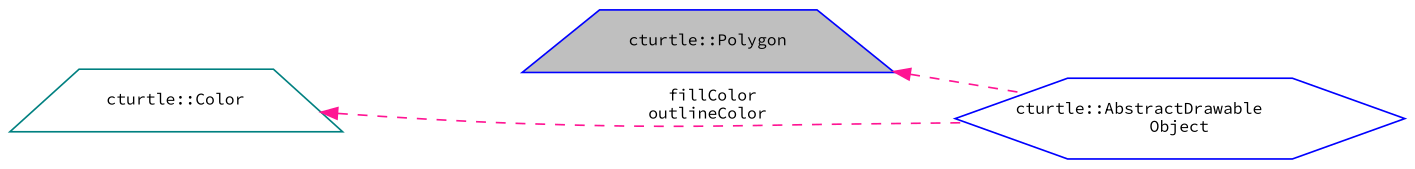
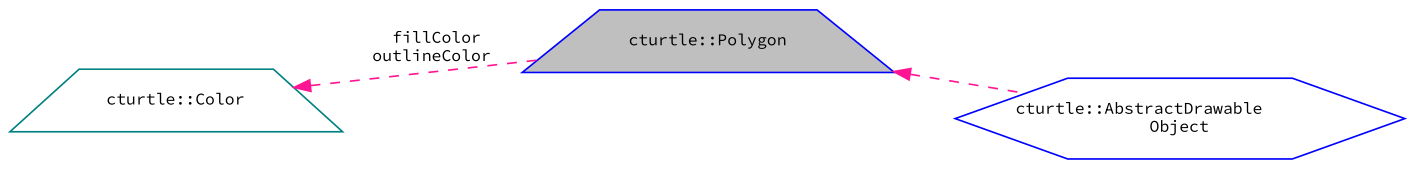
edge "cturtle::AbstractDrawable Object" -> "cturtle::Color": now "cturtle::Polygon" -> "cturtle::Color"
